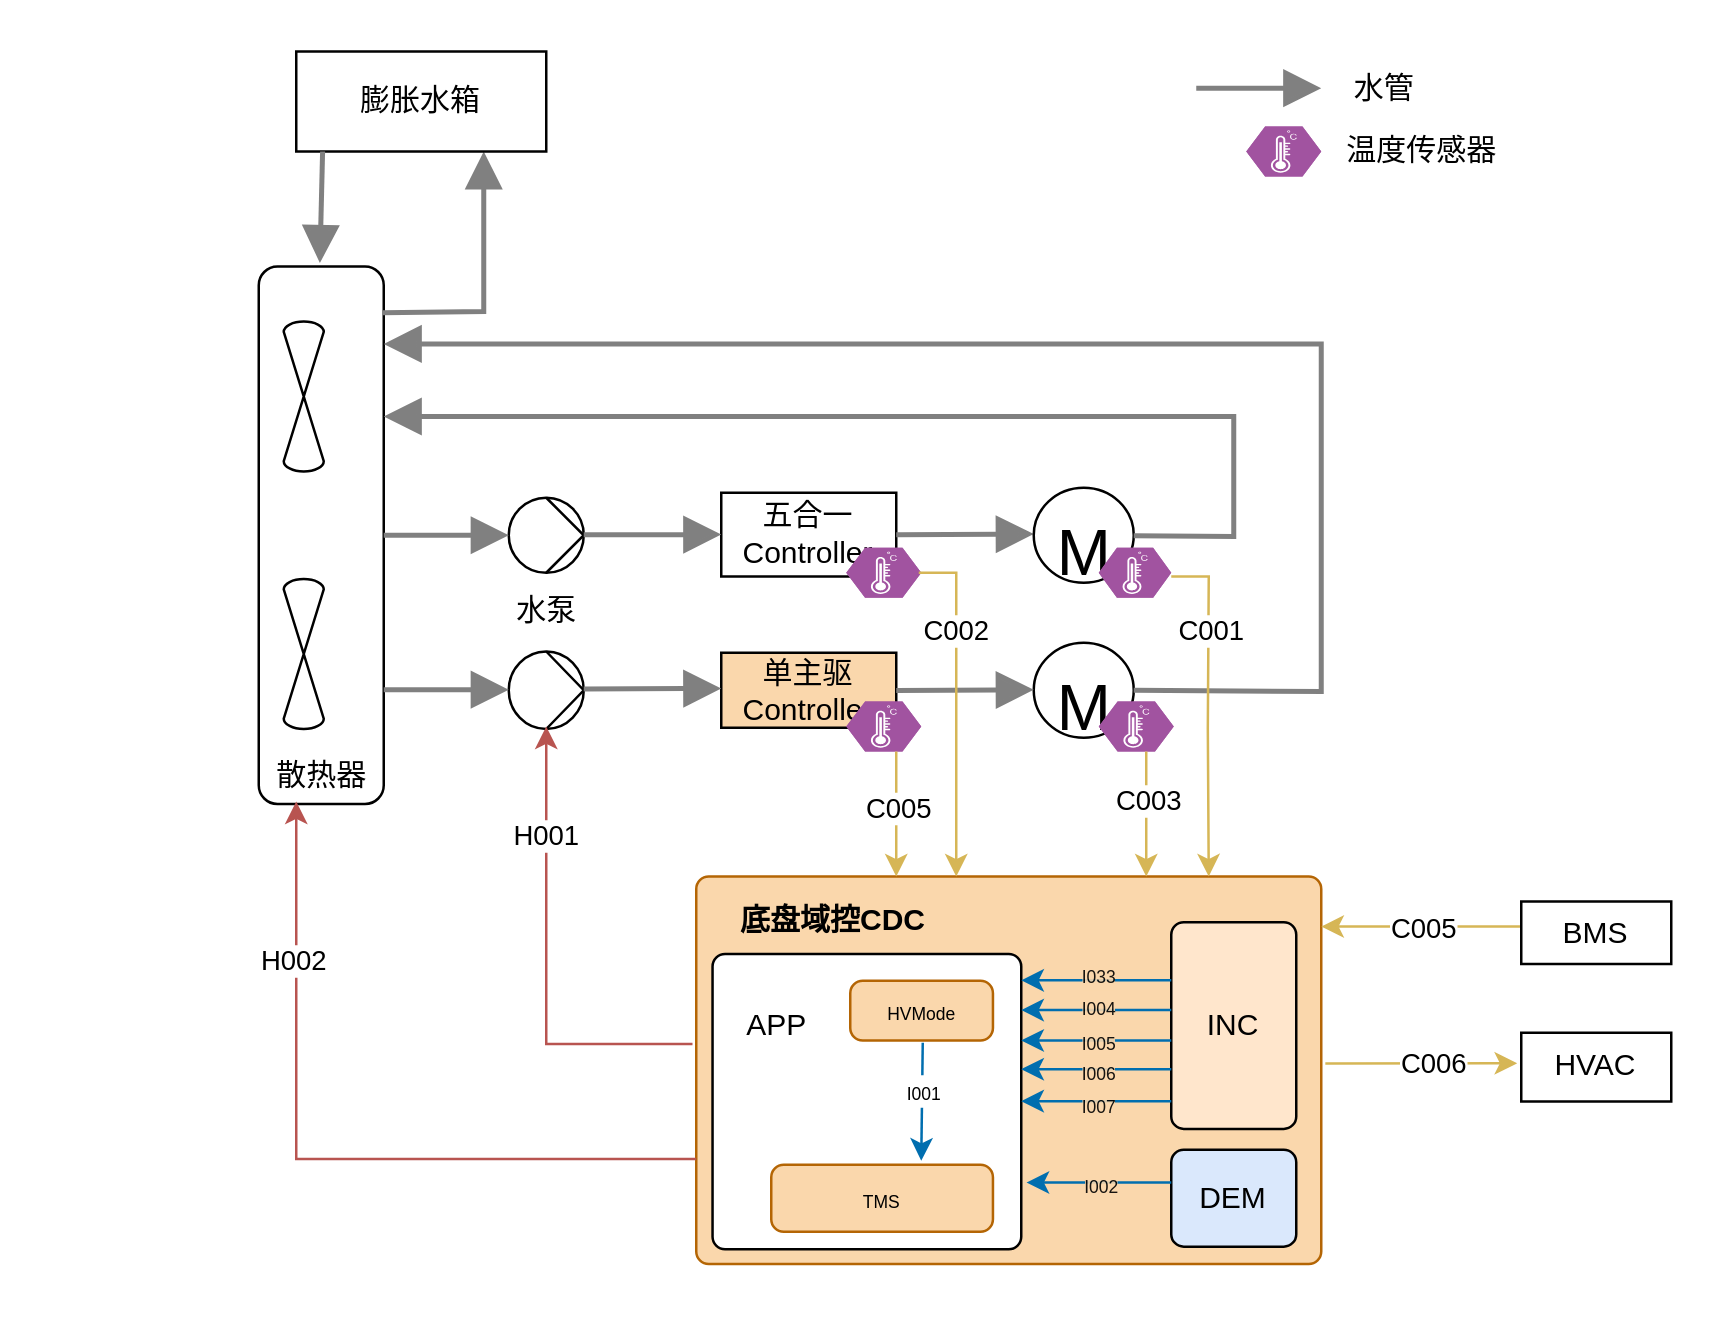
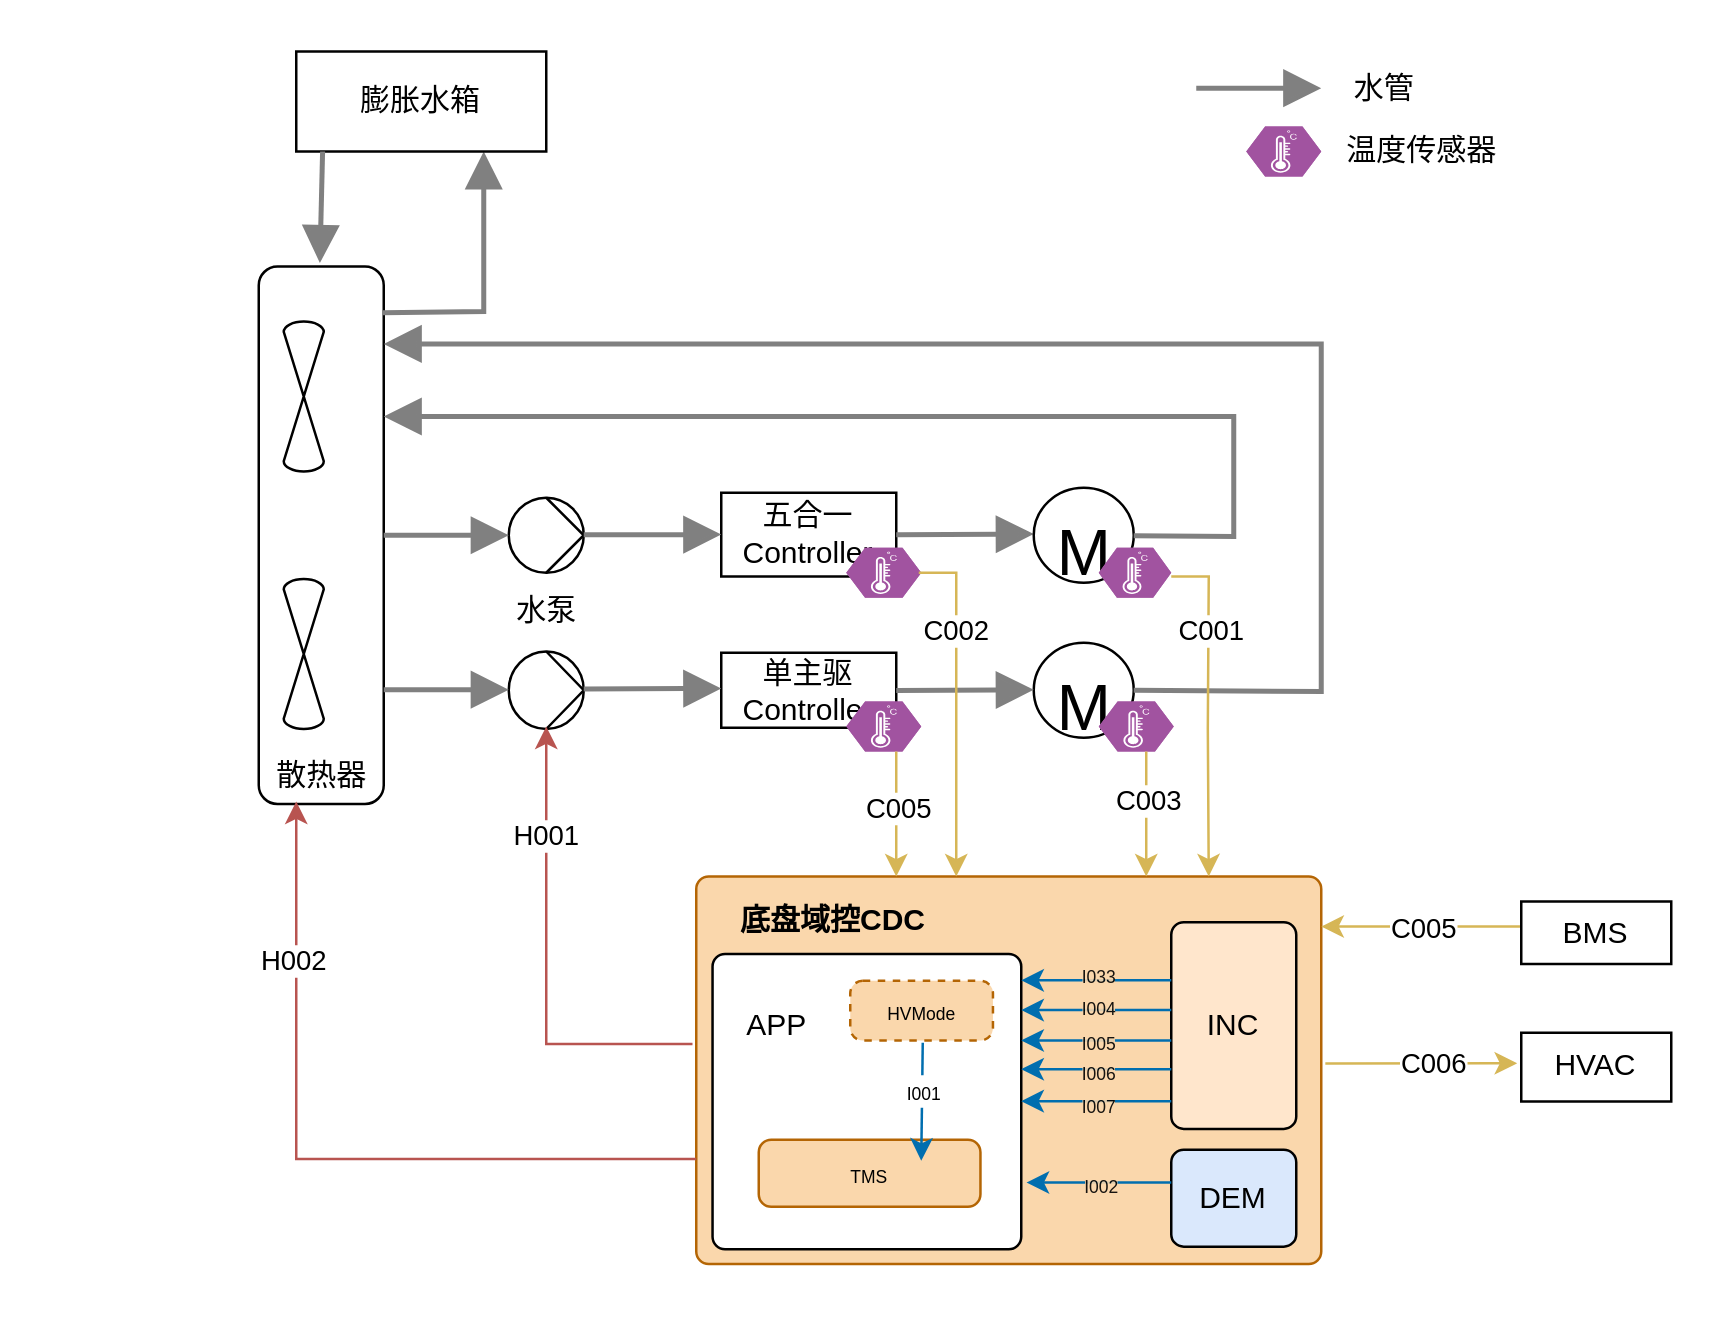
node "单主驱 Controller": fillcolor #fad7ac -> #ffffff
node "HVMode": style solid -> dashed
node "TMS": moved (882, 1198) -> (870, 1173)
